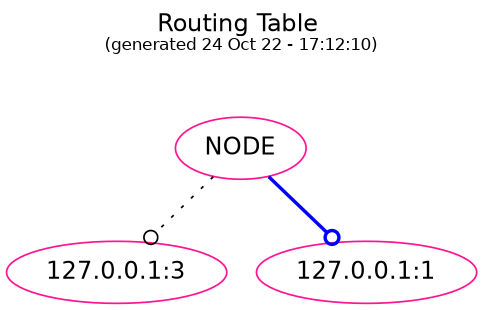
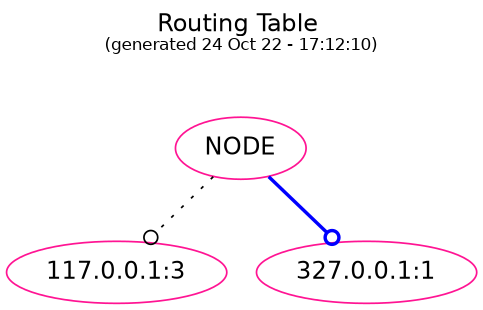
node "127.0.0.1:3": label "127.0.0.1:3" -> "117.0.0.1:3"
node "127.0.0.1:1": label "127.0.0.1:1" -> "327.0.0.1:1"
